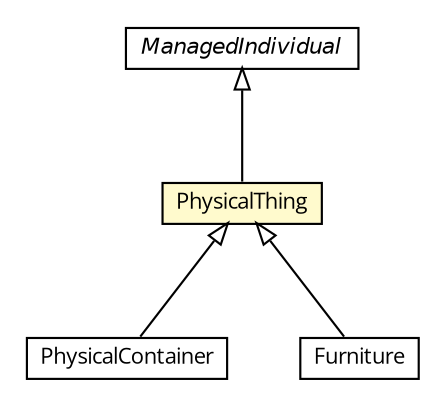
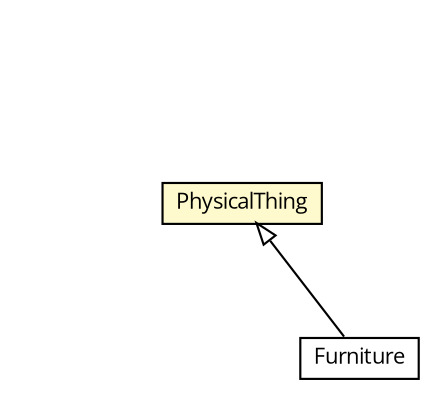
node "ManagedIndividual": removed
node "PhysicalContainer": removed
